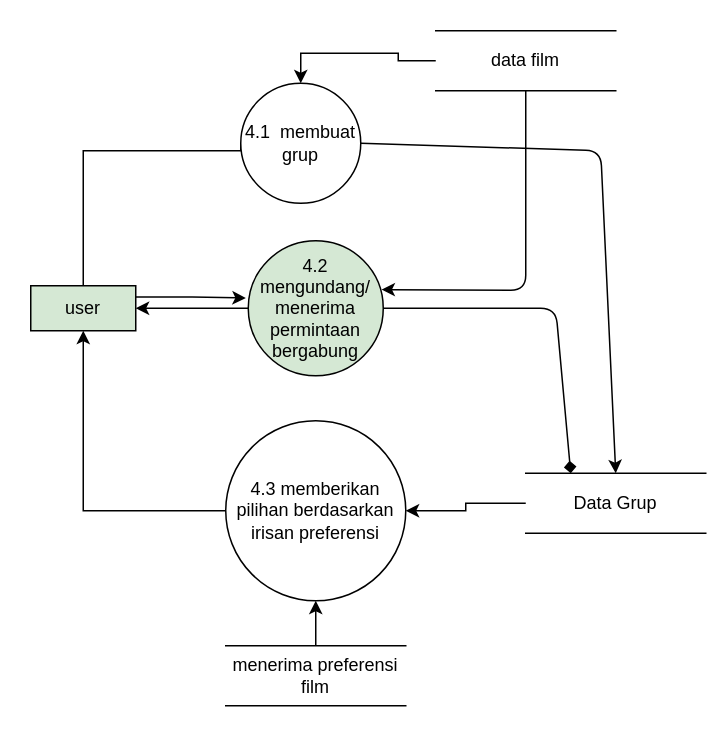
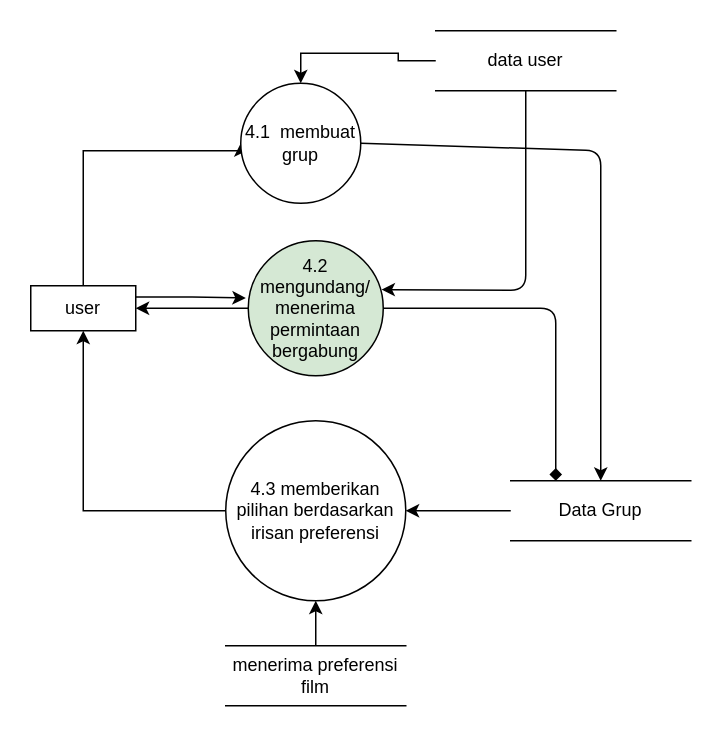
node "data film": label "data film" -> "data user"
edge "4.1 membuat grup" -- "user": arrowhead none -> classic
node "user": fillcolor #d5e8d4 -> #ffffff
node "Data Grup": moved (616, 503) -> (601, 511)
